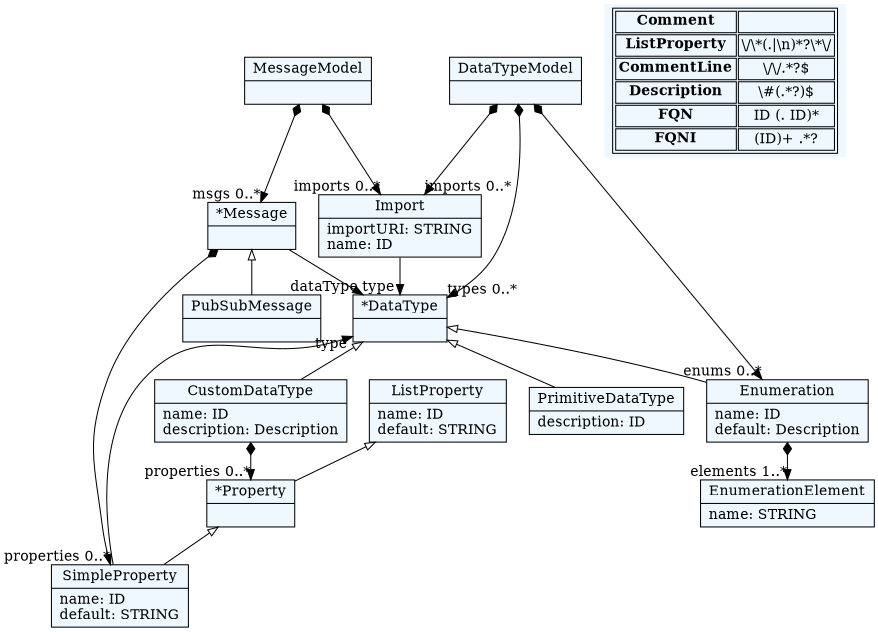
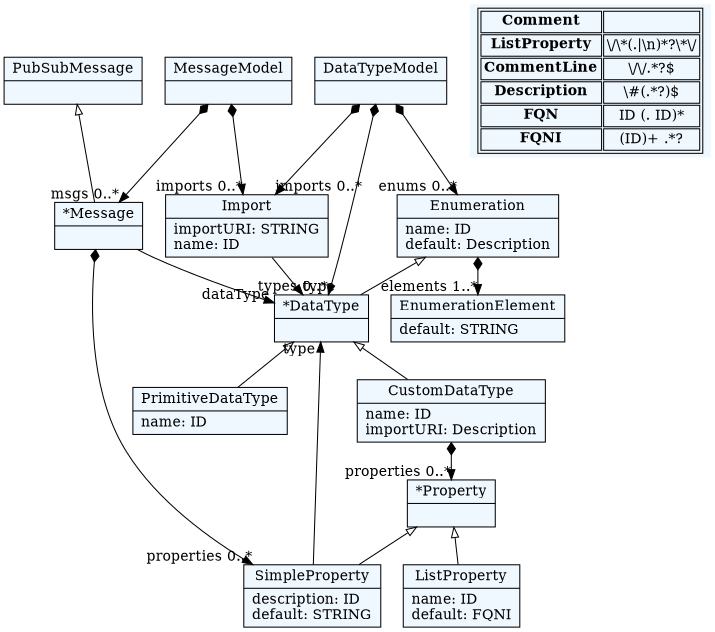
edge "PubSubMessage" -> "*Message": reversed
edge "Enumeration" -> "*DataType": reversed
node "PrimitiveDataType": text "description: ID" -> "name: ID"
node "CustomDataType": text "description: Description" -> "importURI: Description"
node "ListProperty": text "default: STRING" -> "default: FQNI"
edge "*Property" -> "ListProperty": reversed
node "EnumerationElement": text "name: STRING" -> "default: STRING"
node "SimpleProperty": text "name: ID" -> "description: ID"
